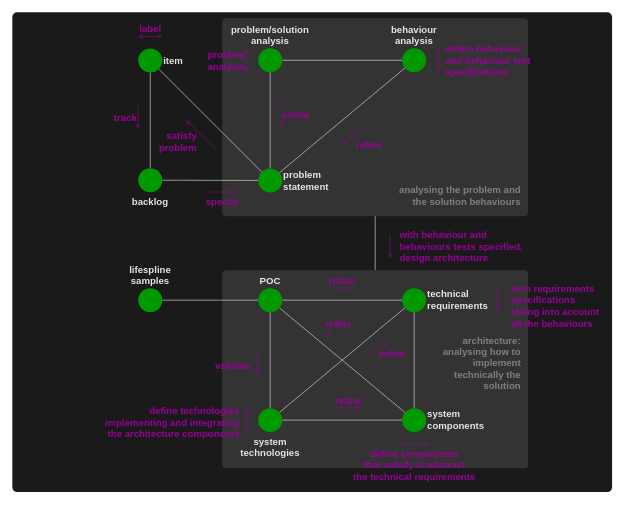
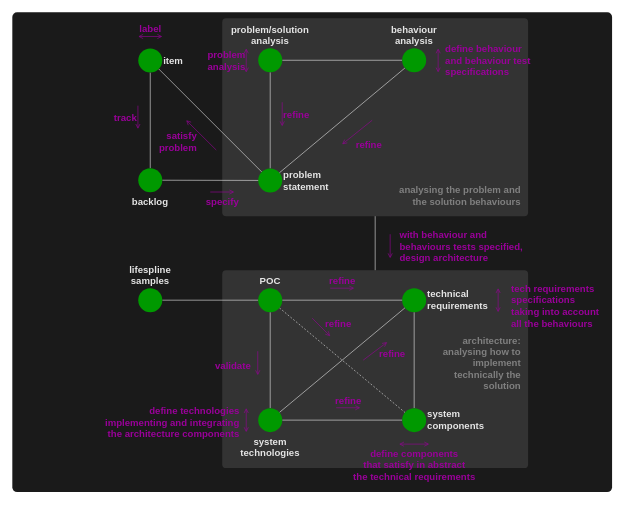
edge "POC" -- "system components": style solid -> dashed
